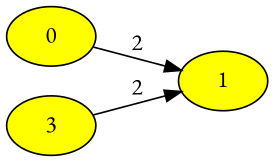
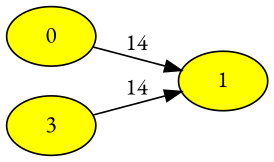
edge "0" -> "1": label "2" -> "14"
edge "3" -> "1": label "2" -> "14"
